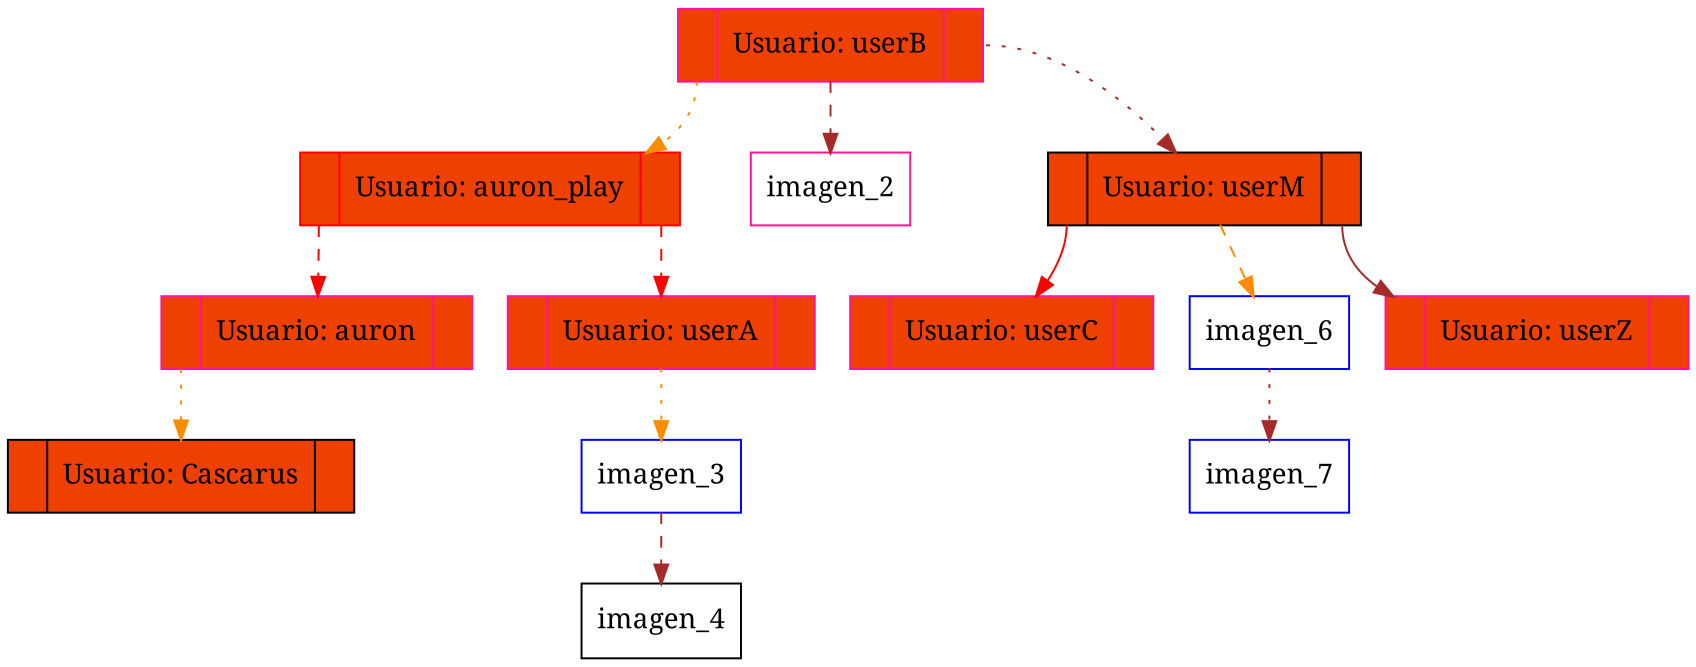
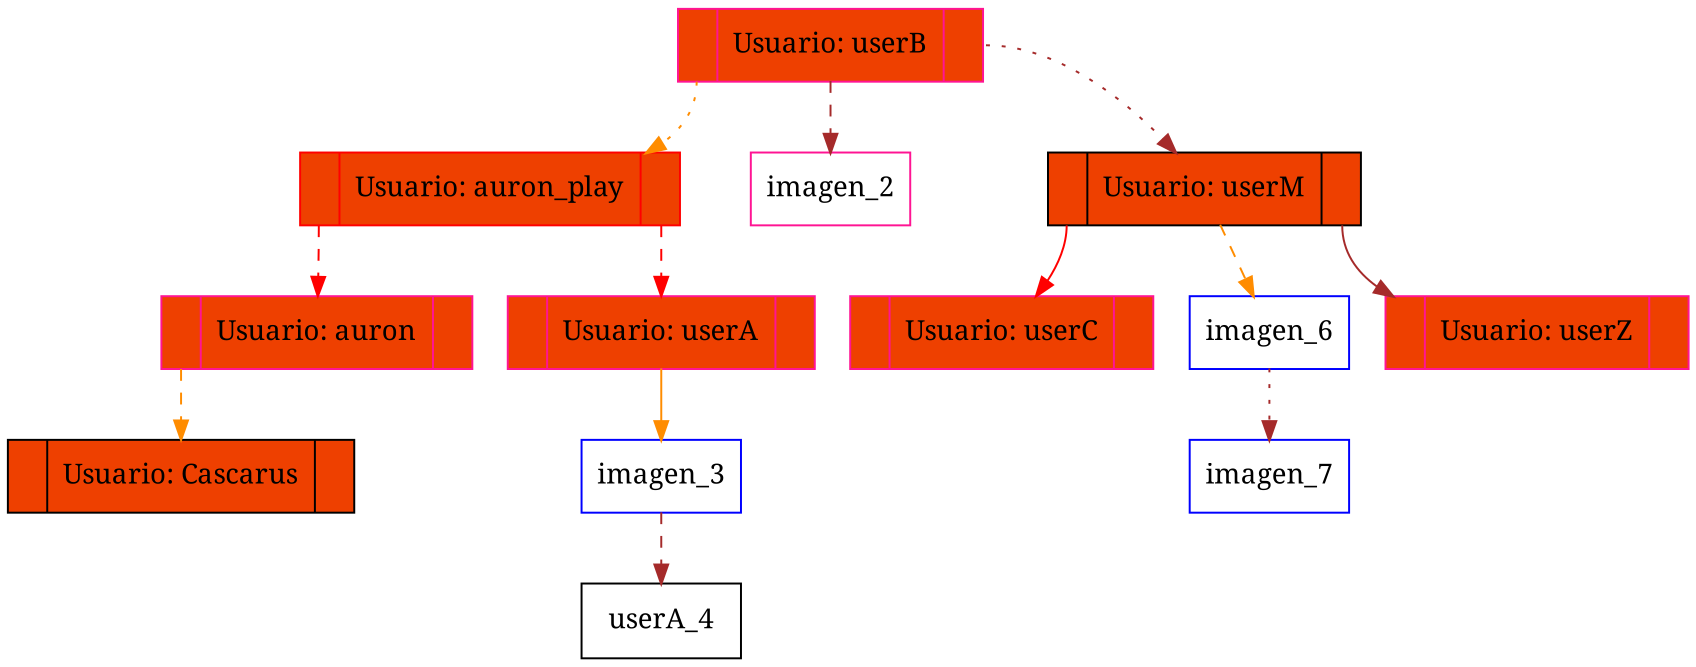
edge "Usuario: auron" -> "Usuario: Cascarus": style dotted -> dashed
edge "Usuario: userA" -> "imagen_3": style dotted -> solid
node "imagen_4": label "imagen_4" -> "userA_4"
